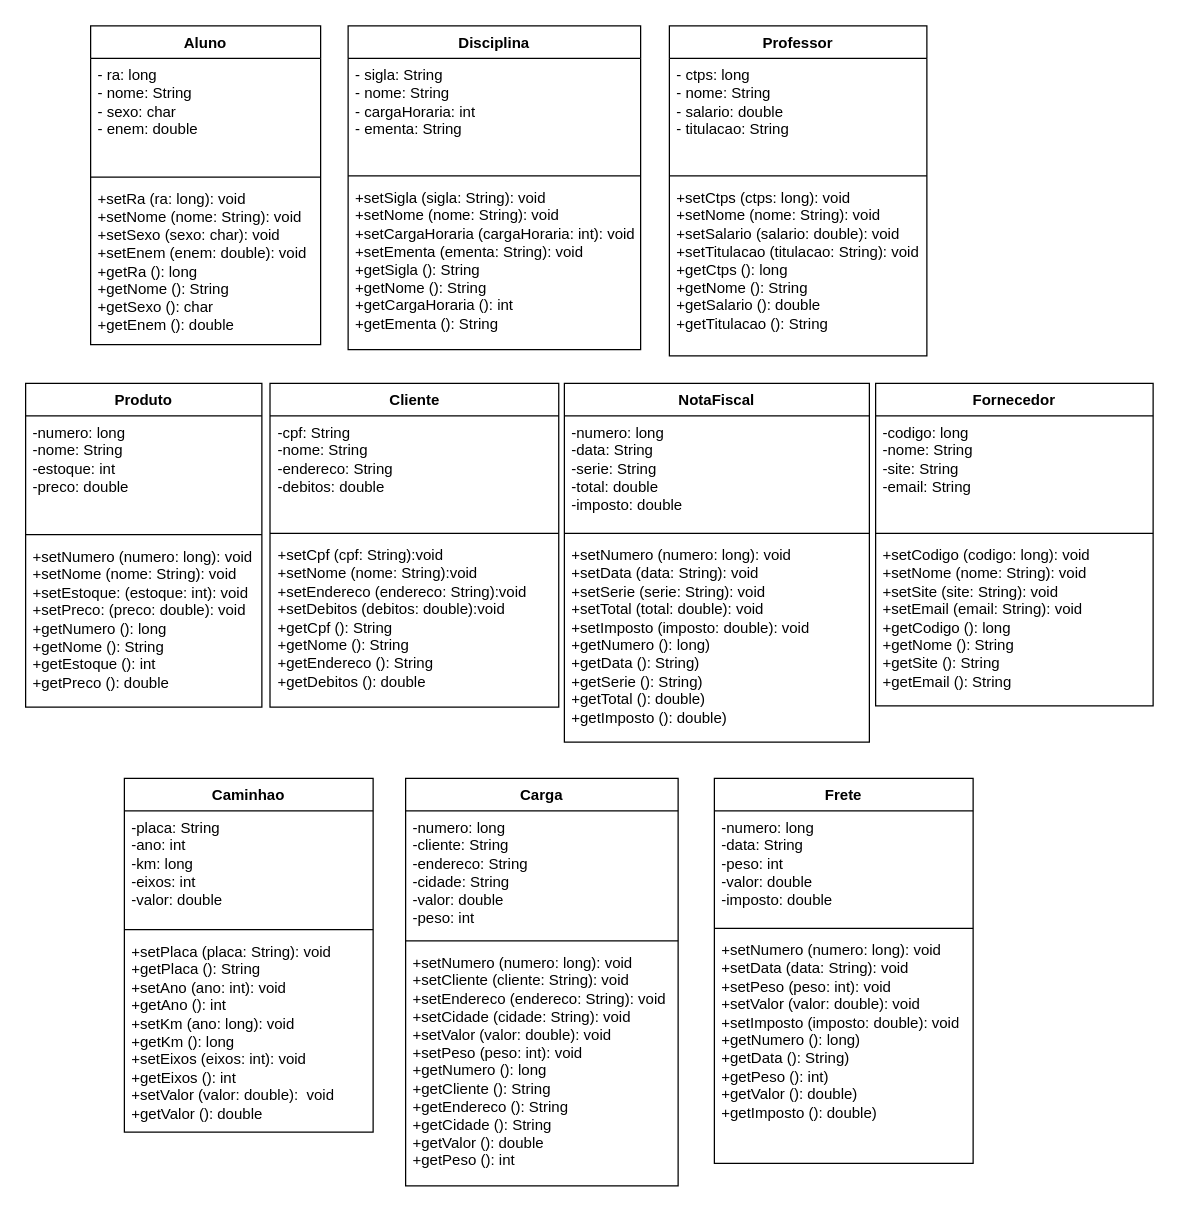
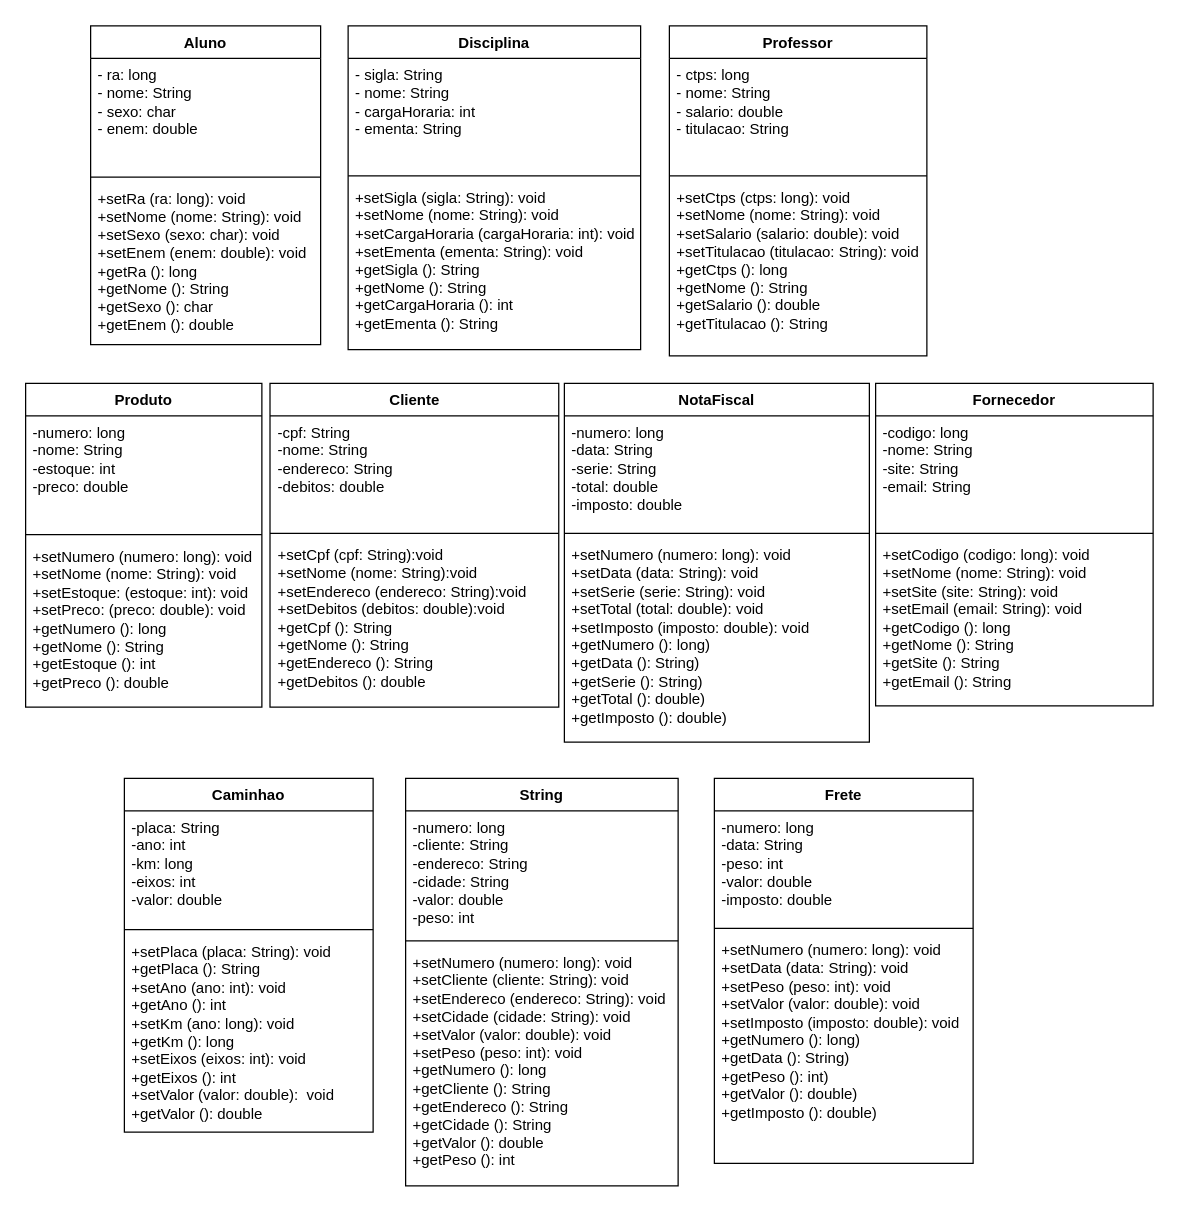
node "Carga": label "Carga" -> "String"
